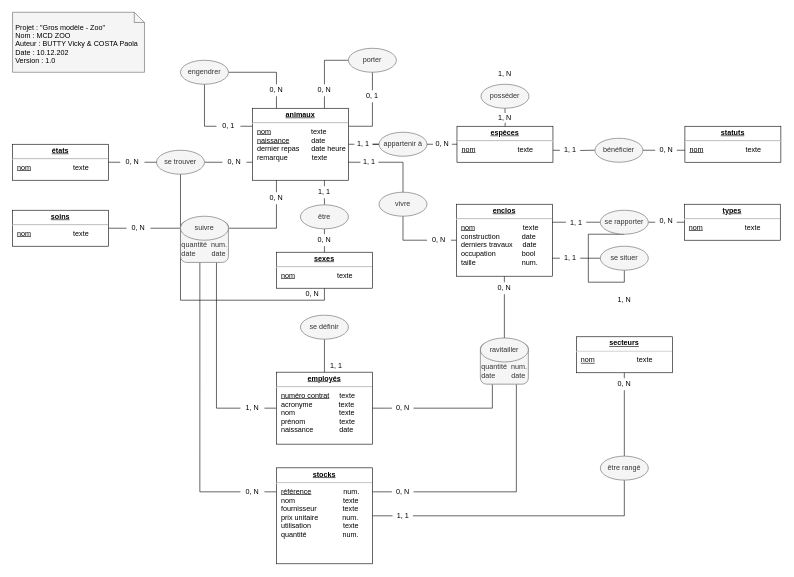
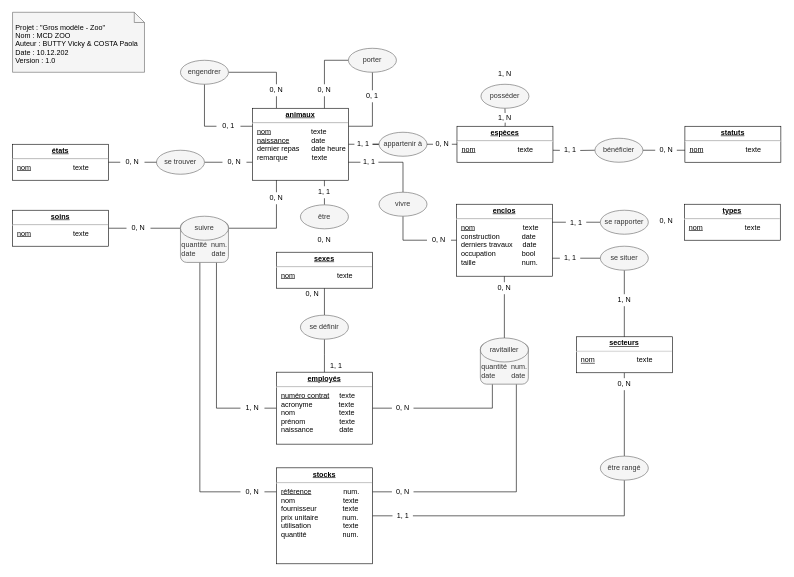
edge "se rapporter" -- "types nom texte": removed
edge "être" -- "sexes nom texte": removed
edge "se rapporter" -- "se situer": now "secteurs nom texte" -- "se situer"
edge "se trouver" -- "sexes nom texte": now "se définir" -- "sexes nom texte"
